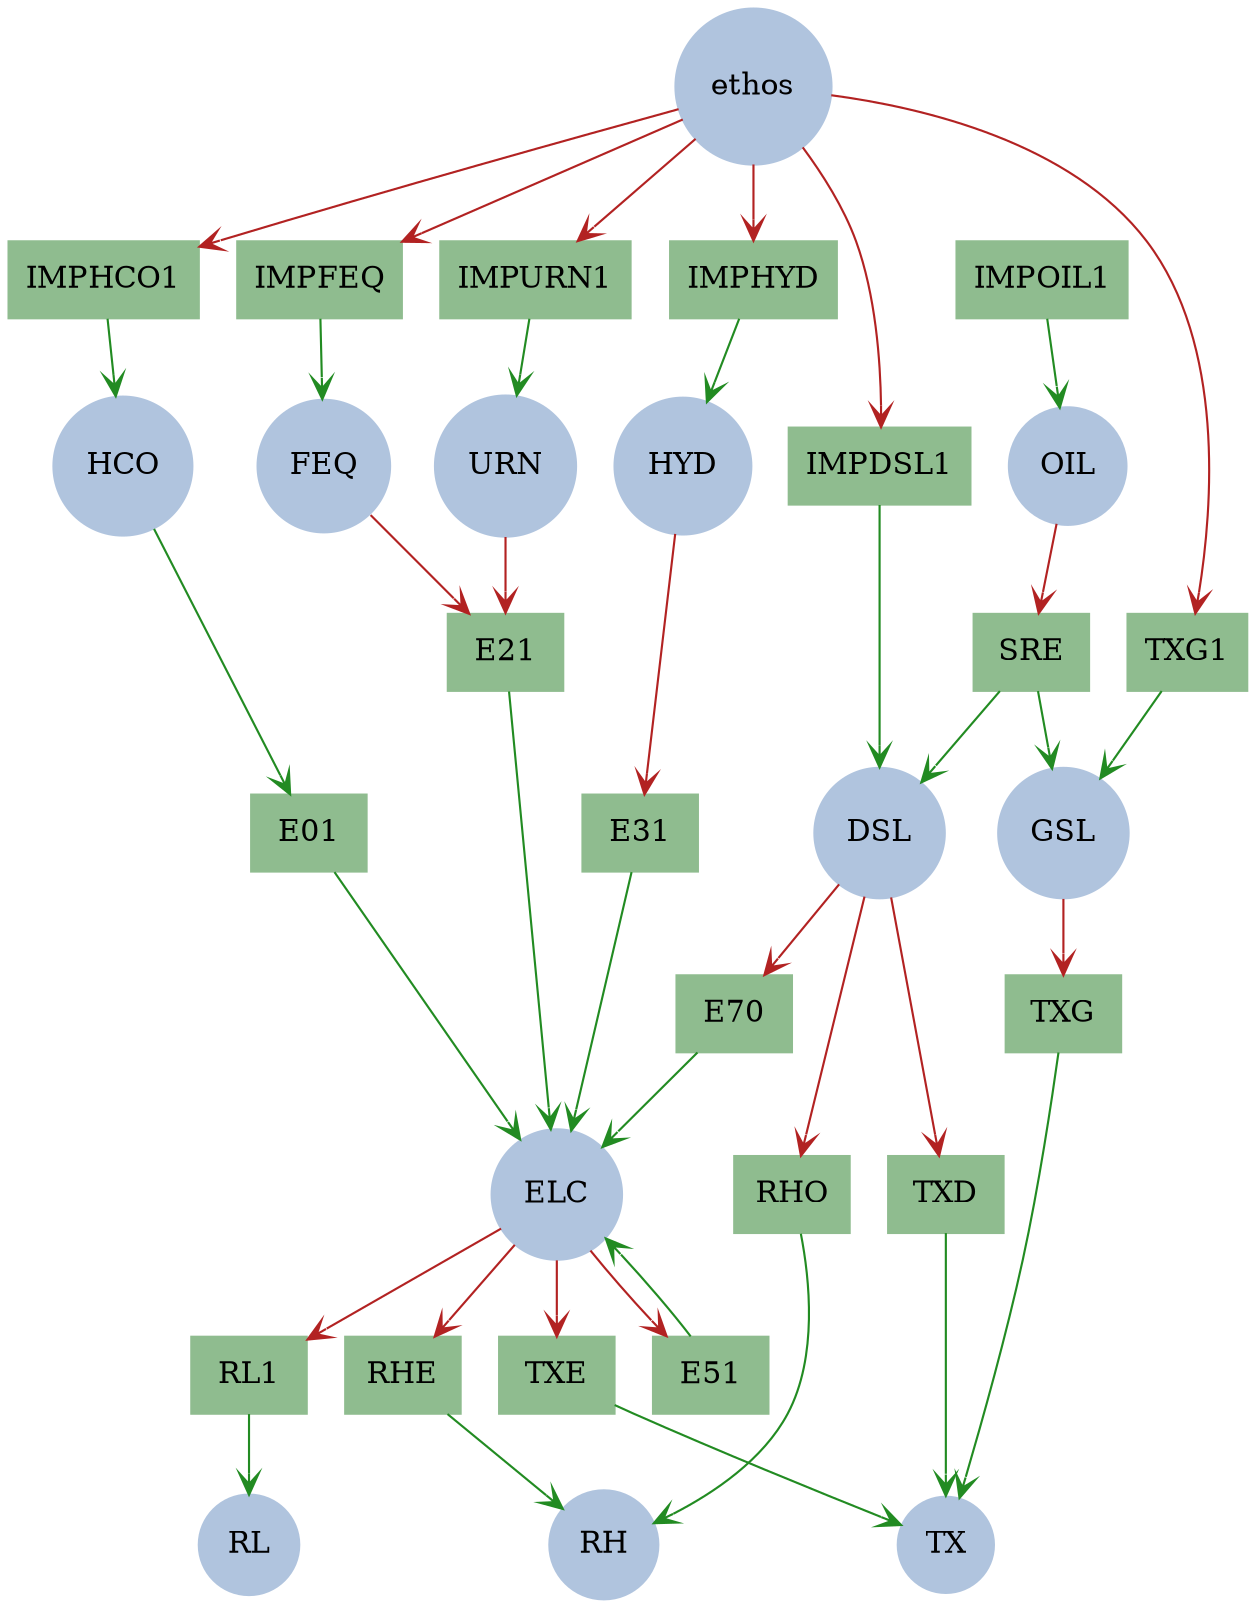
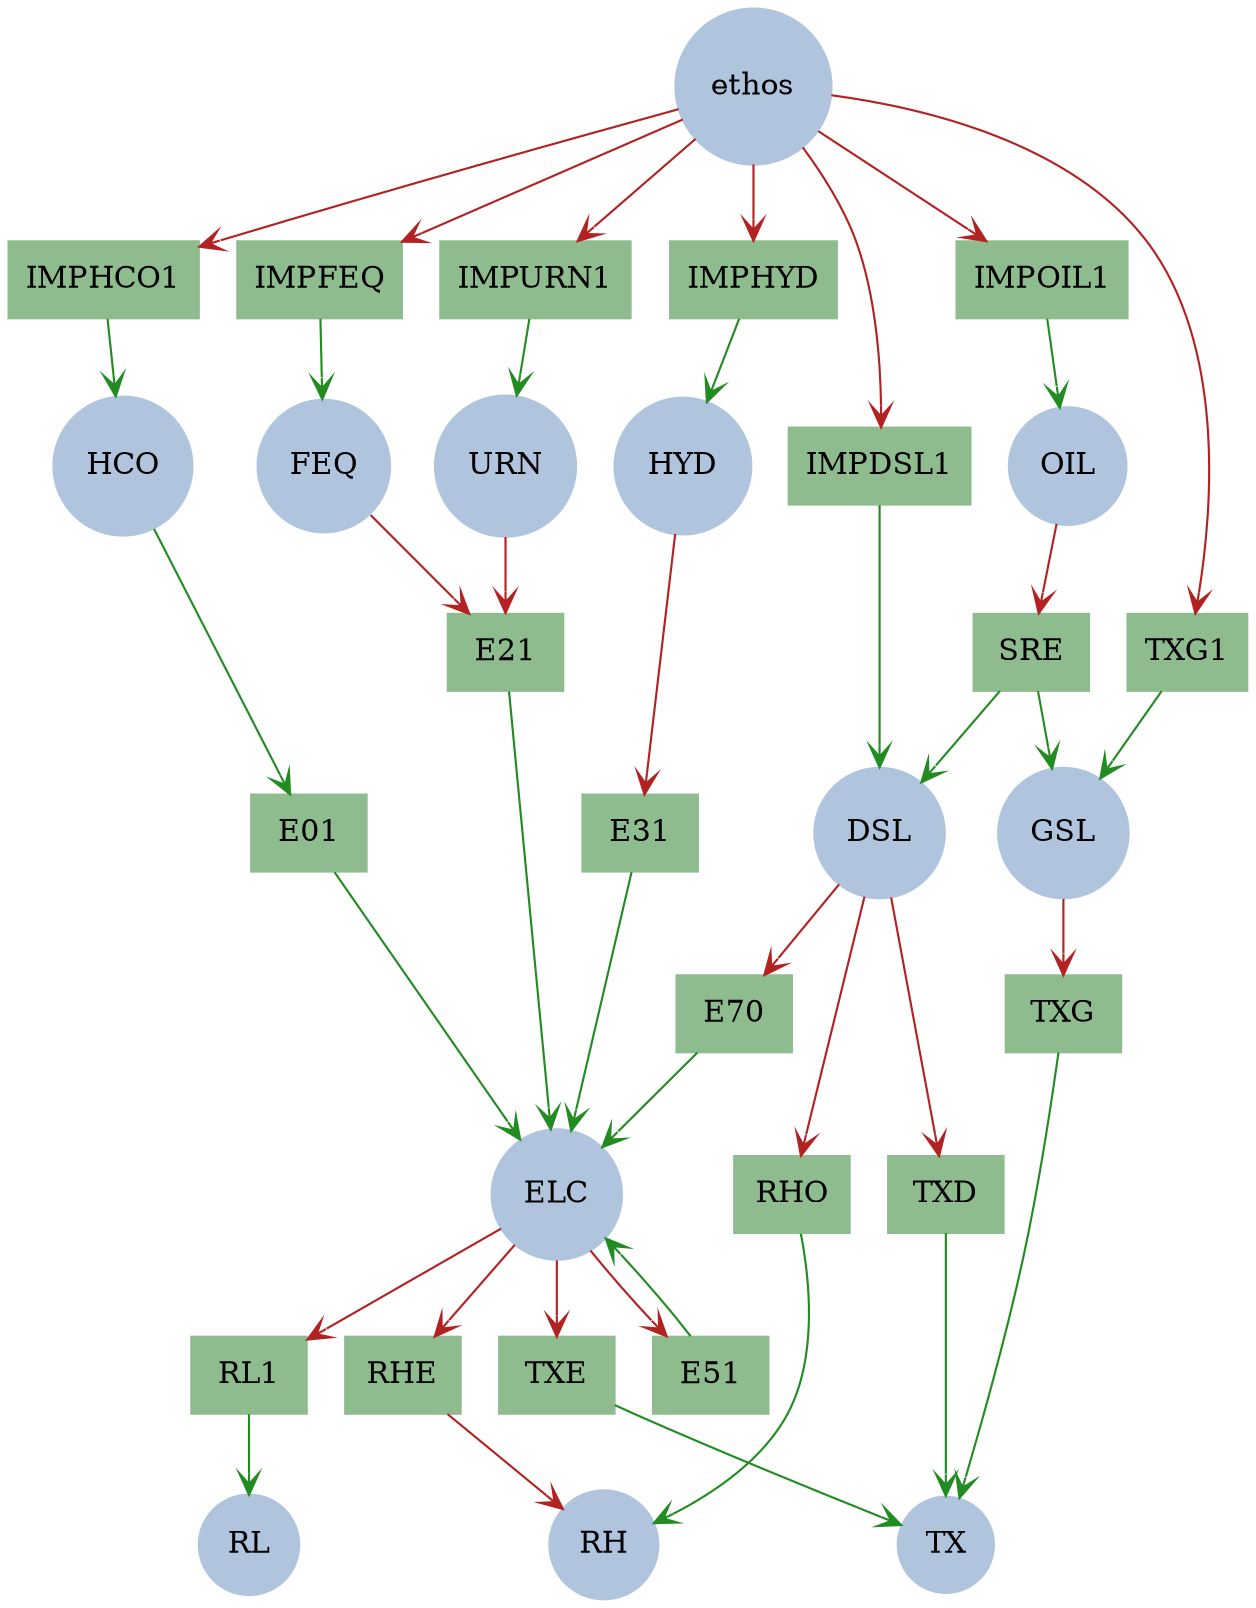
edge "ethos" -> "IMPOIL1": added
edge "RHE" -> "RH": color forestgreen -> firebrick
